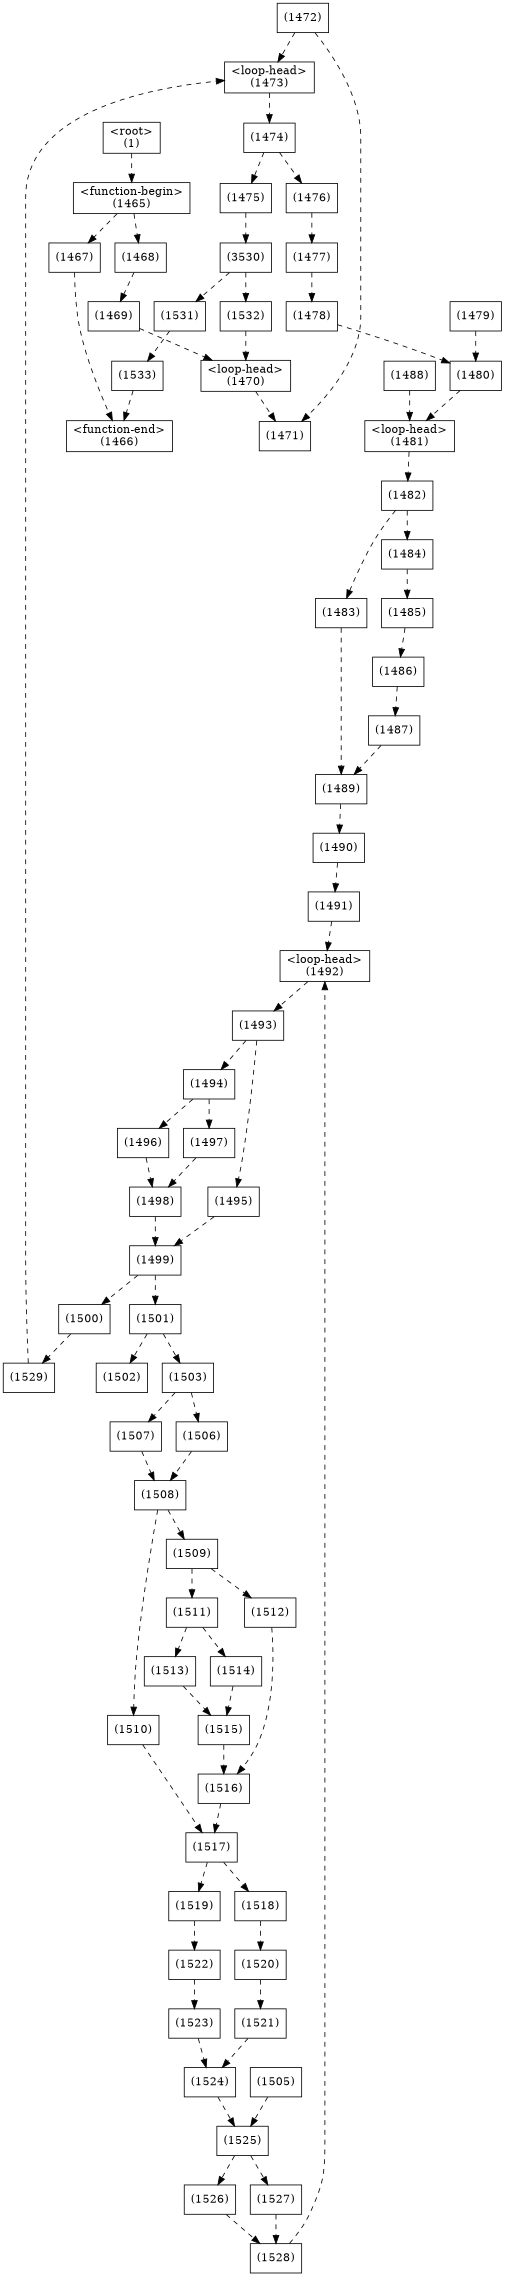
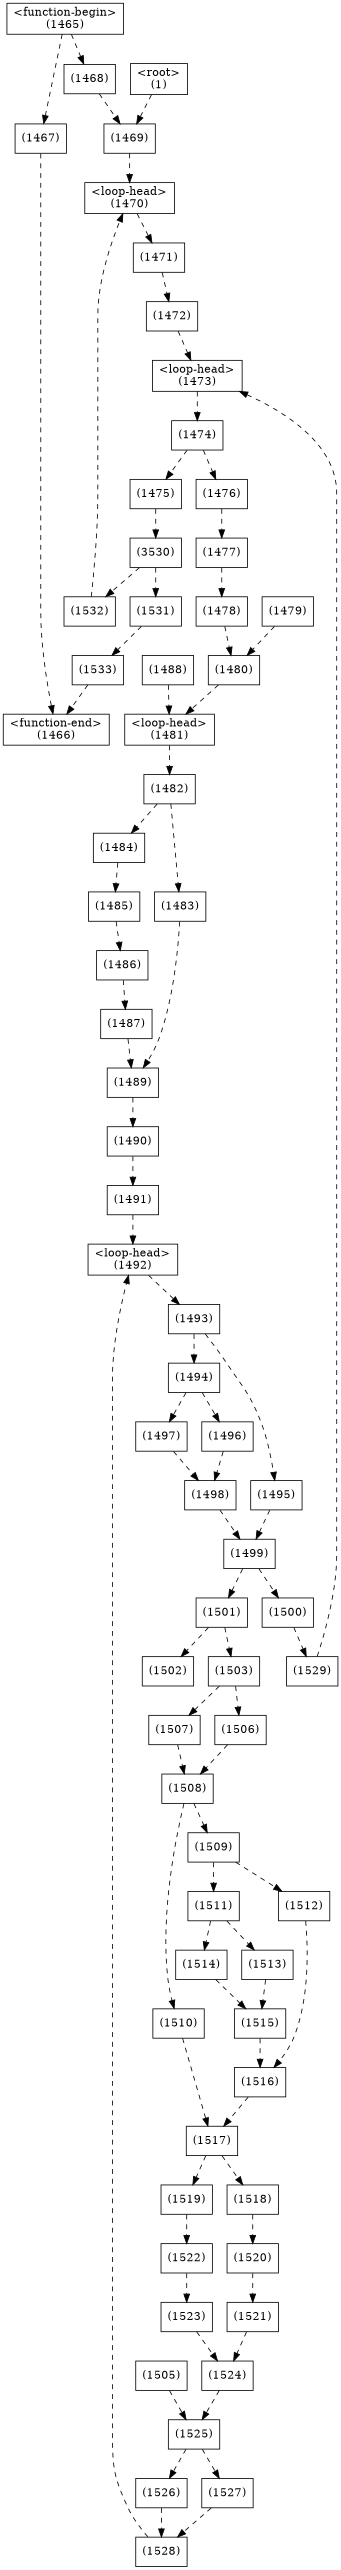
edge "<root> (1)" -> "<function-begin> (1465)": now "<root> (1)" -> "(1469)"
edge "(1472)" -> "(1471)": reversed
